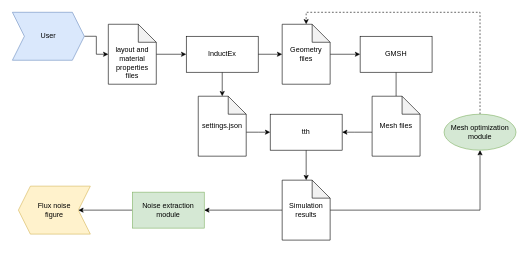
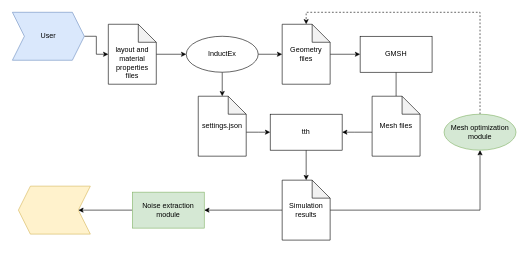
node "InductEx": shape rectangle -> ellipse
node "Flux noise figure": removed
